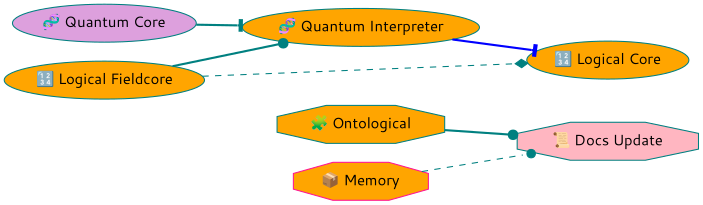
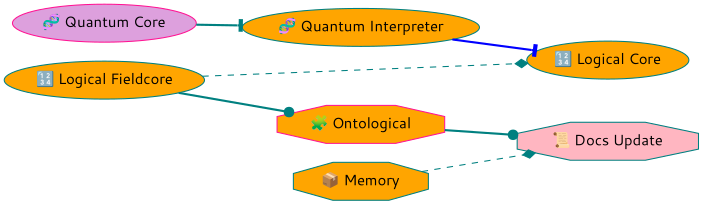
node "🧬 Quantum Core": color teal -> deeppink
edge "🔢 Logical Fieldcore" -> "🧬 Quantum Interpreter": now "🔢 Logical Fieldcore" -> "🧩 Ontological"
node "🧩 Ontological": color teal -> deeppink
edge "📦 Memory" -> "📜 Docs Update": arrowhead dot -> diamond
node "📦 Memory": color deeppink -> teal
